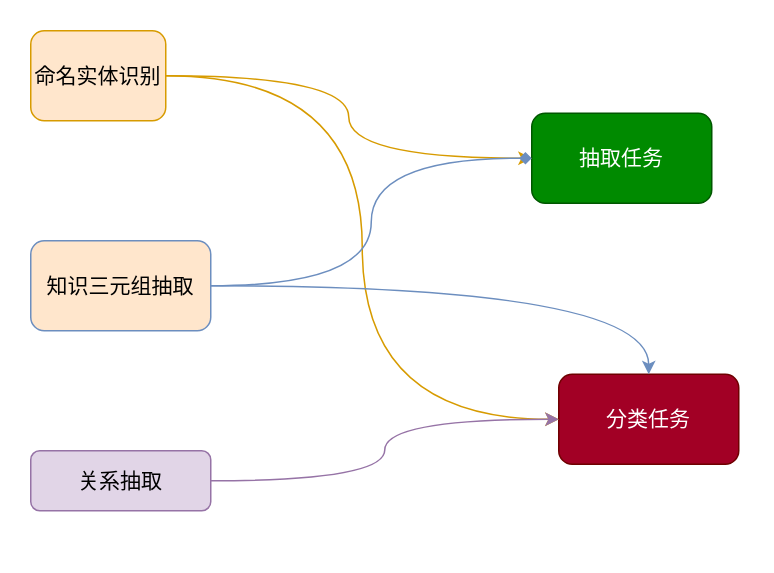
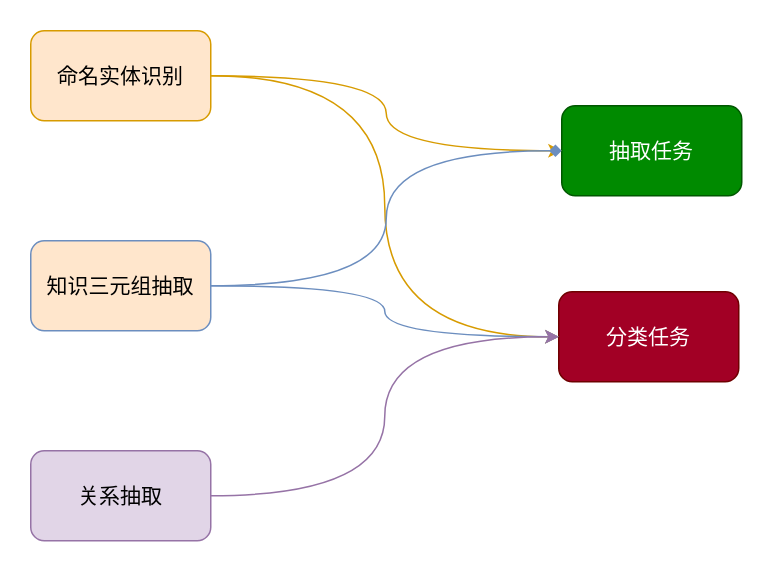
node "命名实体识别": size 135x90 -> 180x90
node "抽取任务": moved (622, 158) -> (652, 151)
node "分类任务": moved (649, 419) -> (649, 337)
node "关系抽取": size 180x60 -> 180x90
